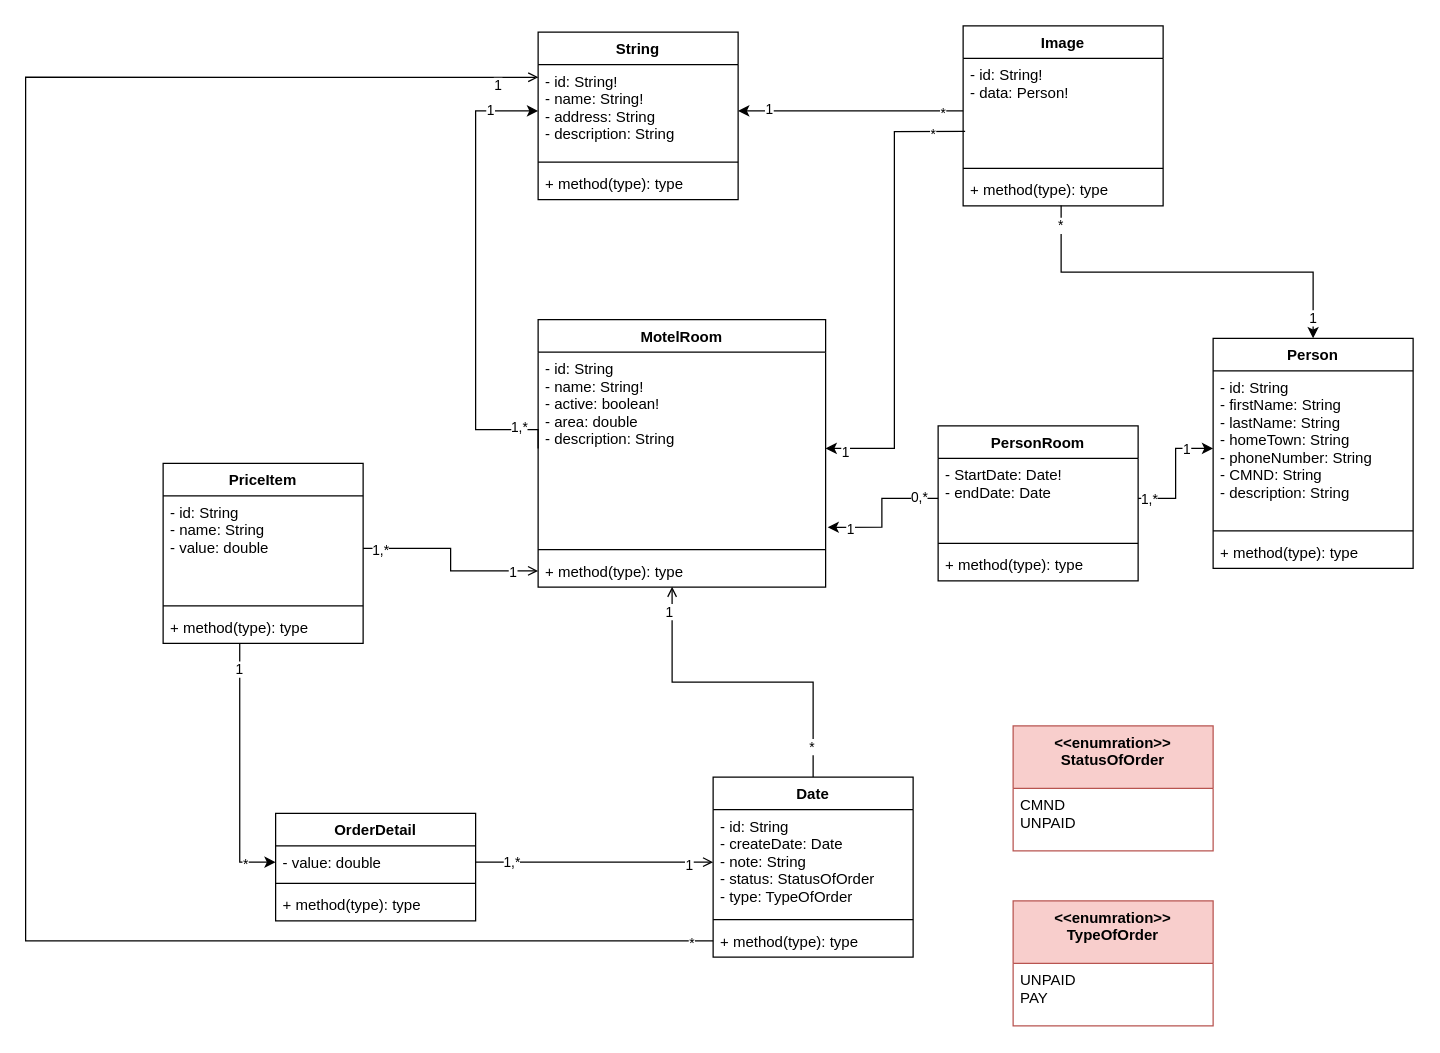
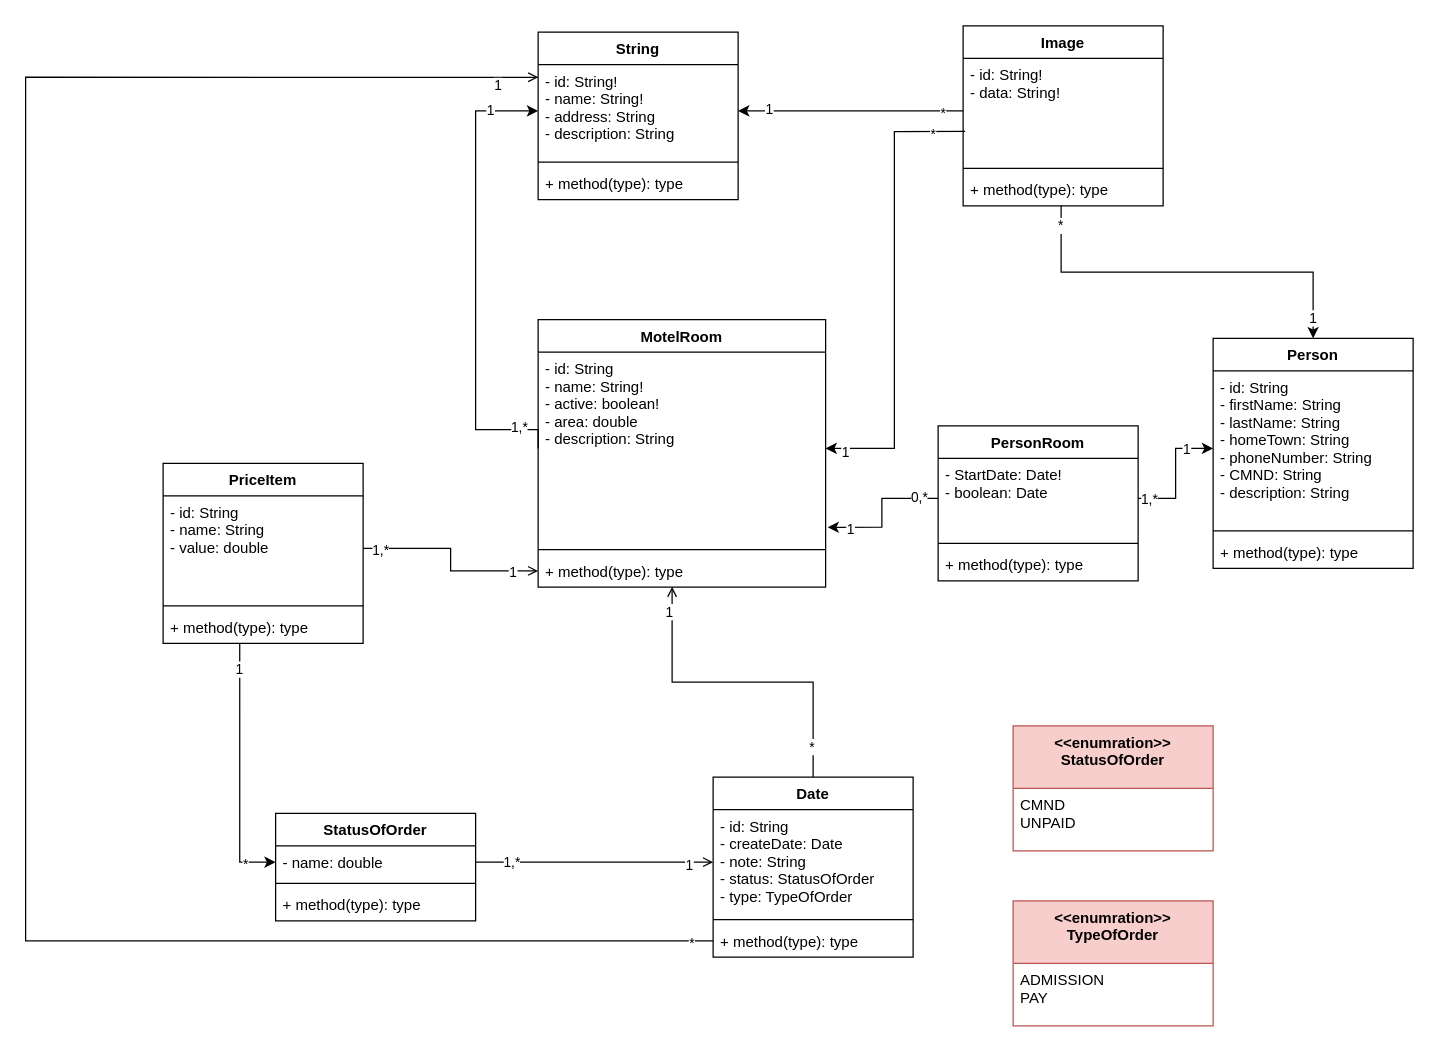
node "- id: String! - data: Person!": label "- id: String! - data: Person!" -> "- id: String! - data: String!"
node "- StartDate: Date! - endDate: Date": label "- StartDate: Date! - endDate: Date" -> "- StartDate: Date! - boolean: Date"
node "OrderDetail": label "OrderDetail" -> "StatusOfOrder"
node "- value: double": label "- value: double" -> "- name: double"
node "UNPAID PAY": label "UNPAID PAY" -> "ADMISSION PAY"
